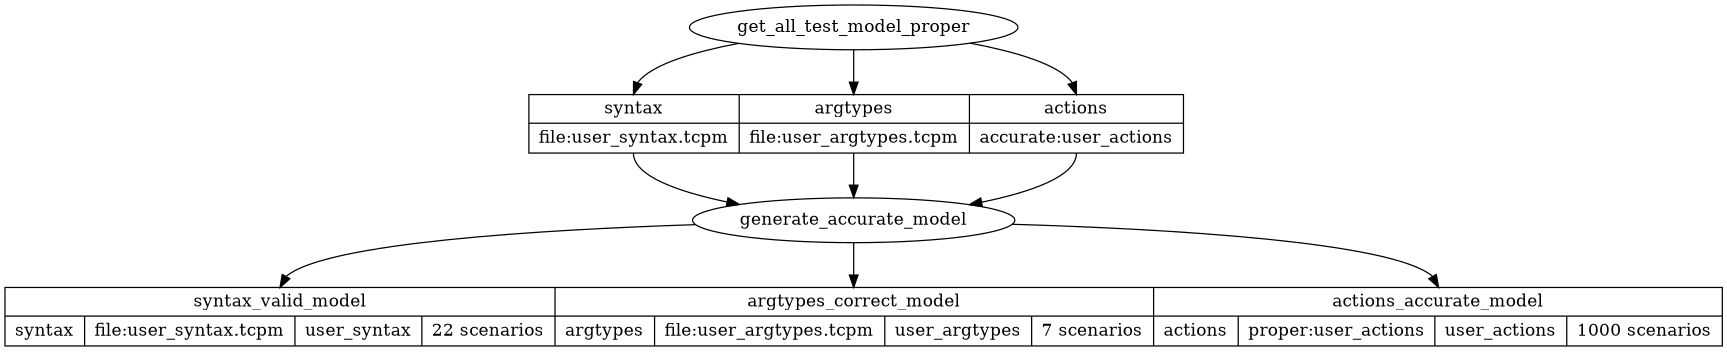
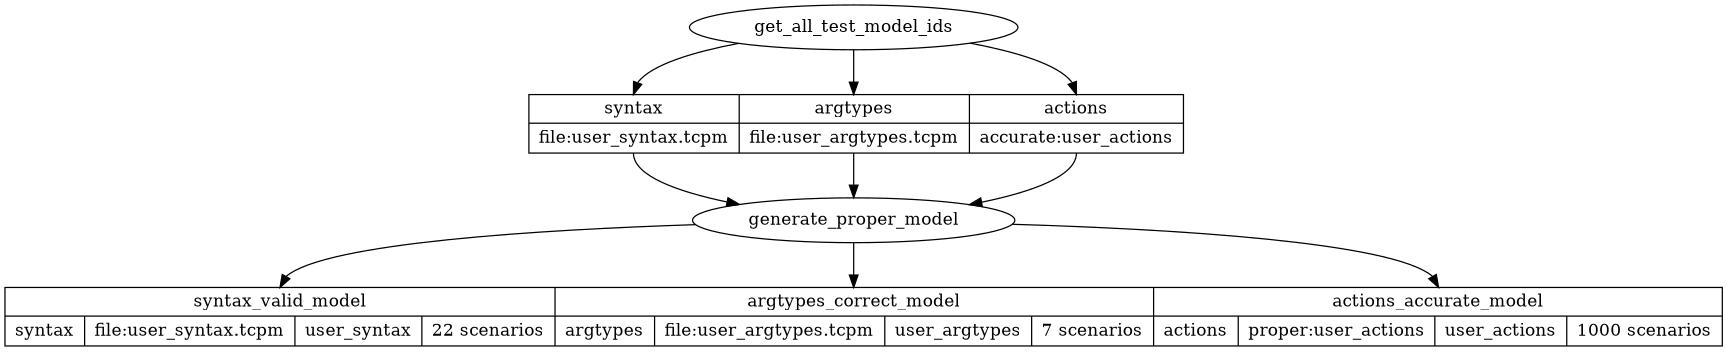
node "get_all_test_model_proper": label "get_all_test_model_proper" -> "get_all_test_model_ids"
node "generate_accurate_model": label "generate_accurate_model" -> "generate_proper_model"
